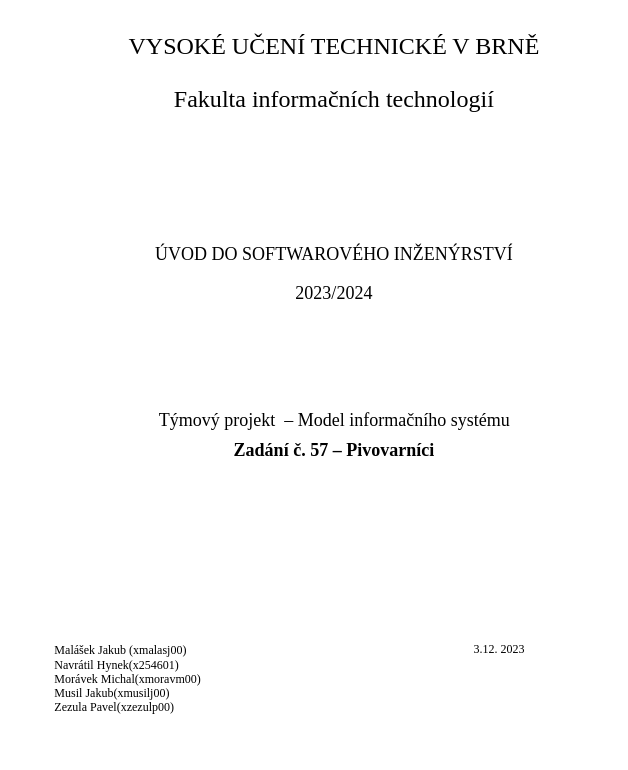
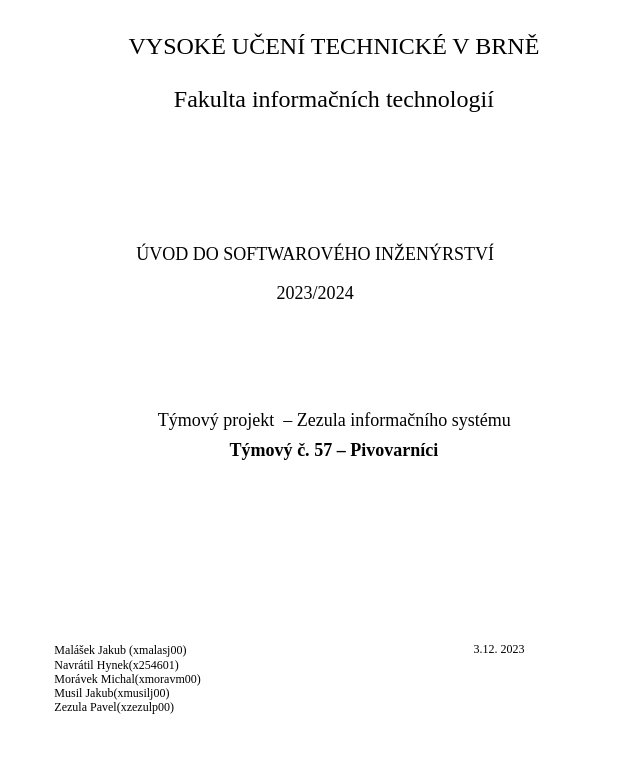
node "ÚVOD DO SOFTWAROVÉHO INŽENÝRSTVÍ 2023/2024": moved (334, 263) -> (315, 263)
node "Týmový projekt – Model informačního systému": label "Týmový projekt – Model informačního systému" -> "Týmový projekt – Zezula informačního systému"
node "Zadání č. 57 – Pivovarníci": label "Zadání č. 57 – Pivovarníci" -> "Týmový č. 57 – Pivovarníci"
